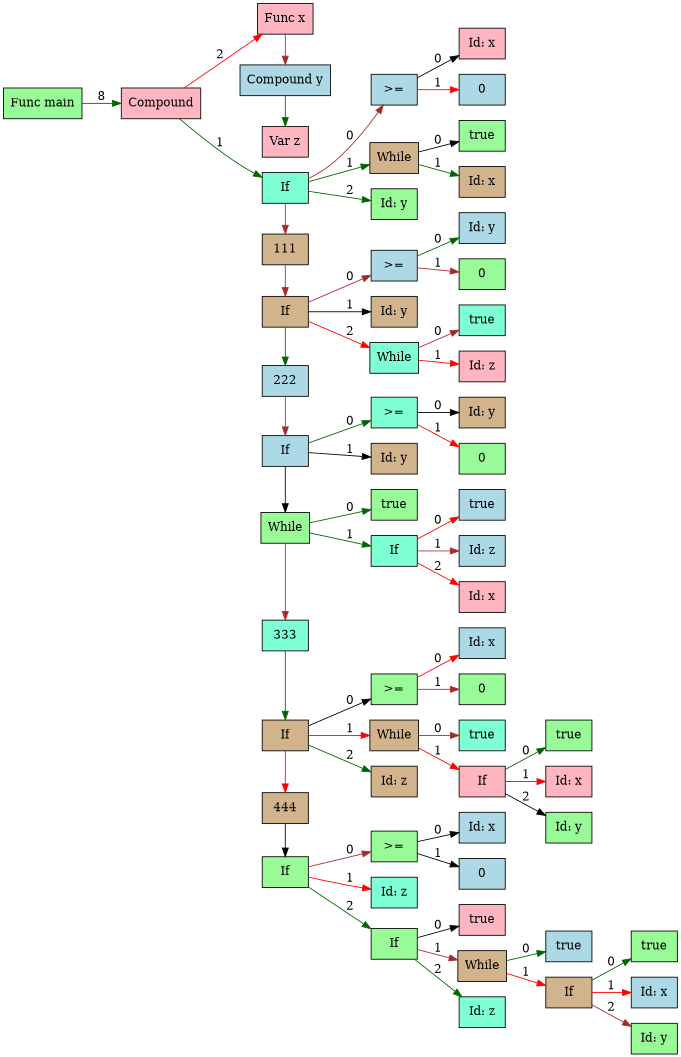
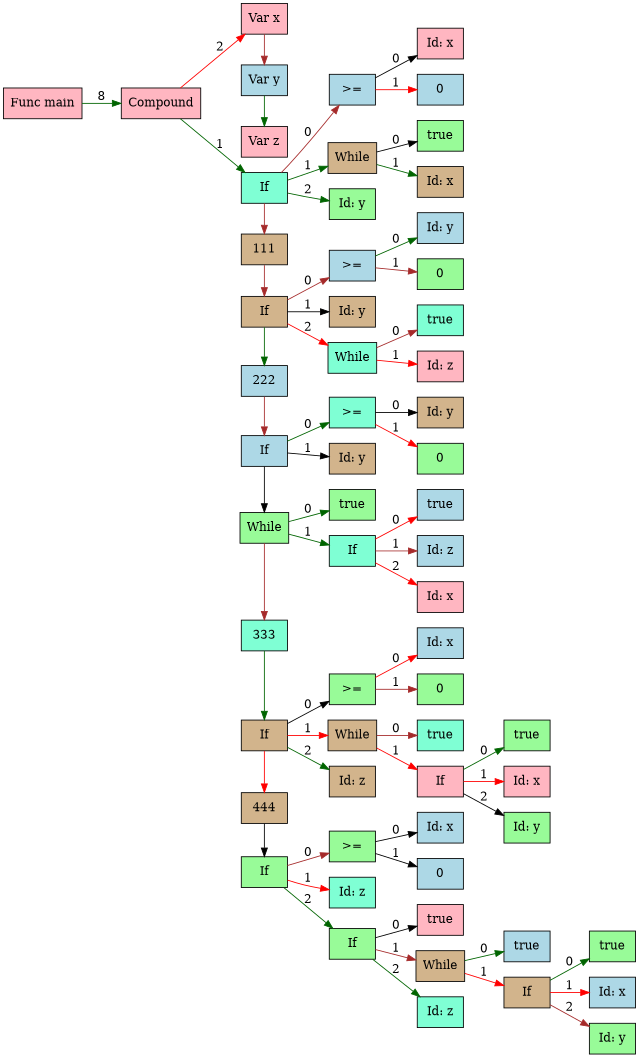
node "Func x": label "Func x" -> "Var x"
node "Compound y": label "Compound y" -> "Var y"
node "Func main": fillcolor palegreen -> lightpink
